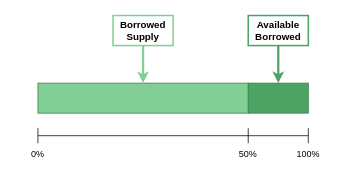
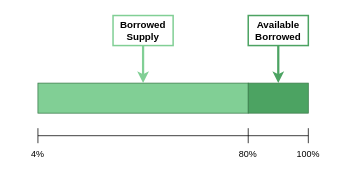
node "0%": label "0%" -> "4%"
node "50%": label "50%" -> "80%"
